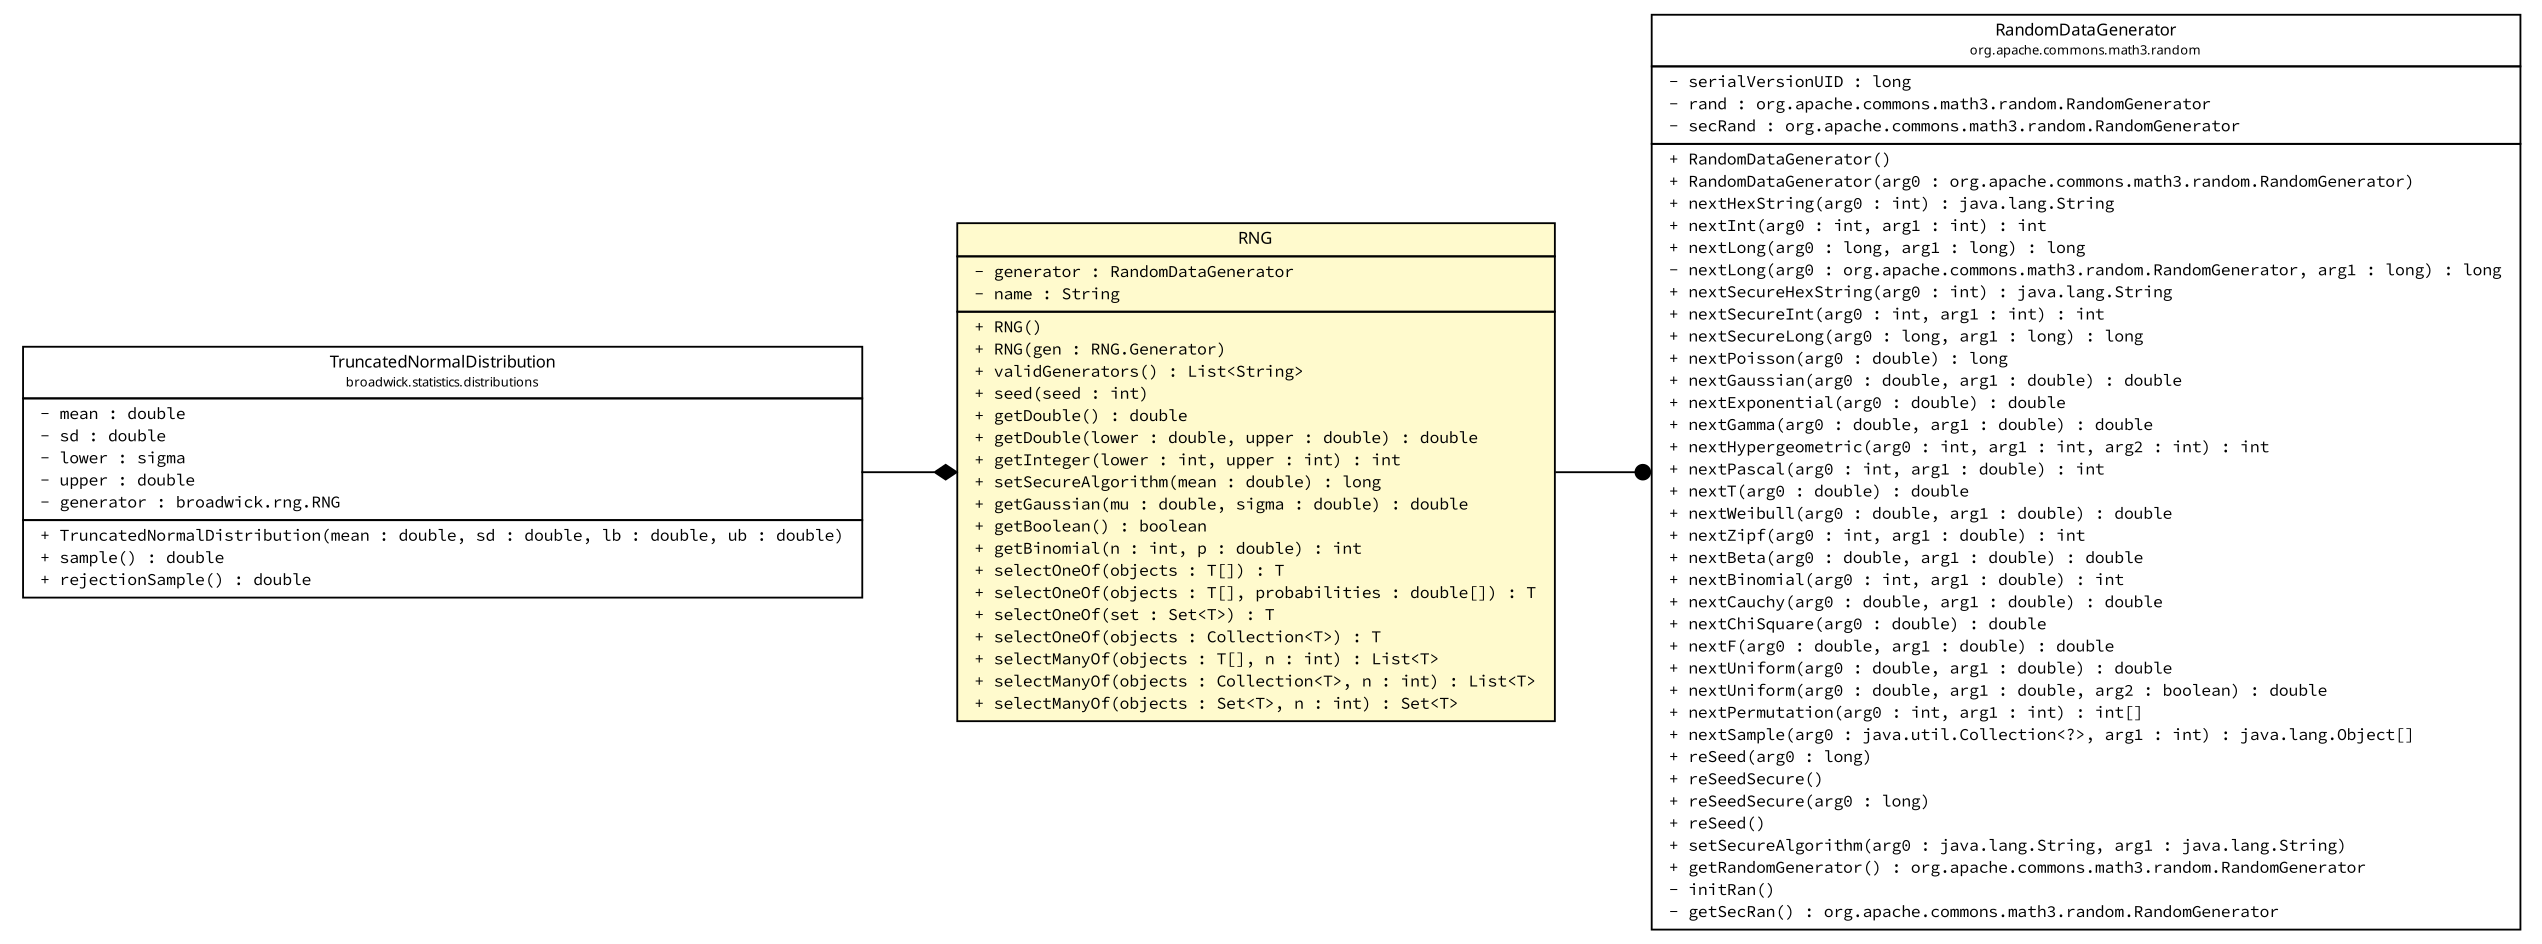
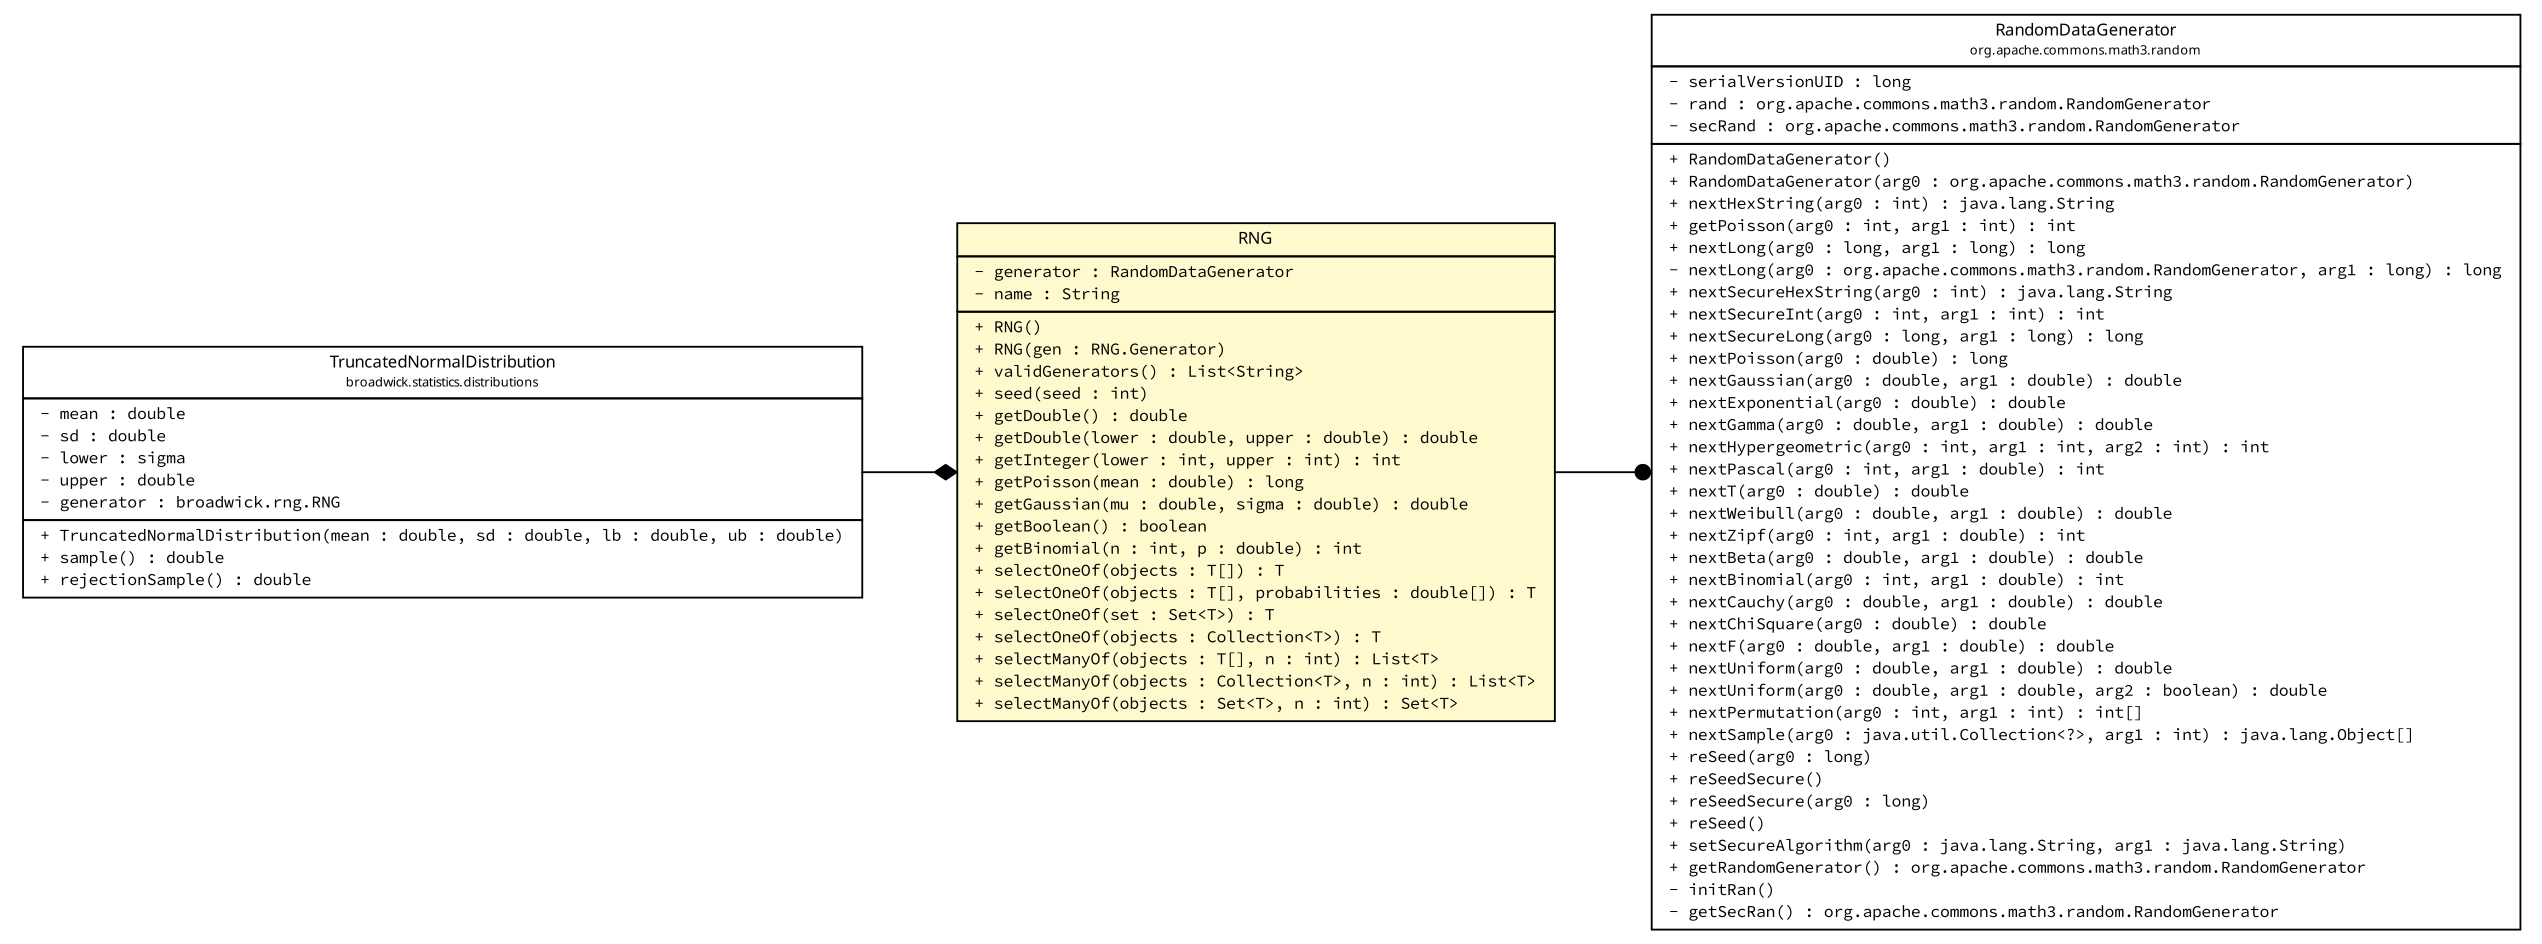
node "RandomDataGenerator": text "+ nextInt(arg0 : int, arg1 : int) : int" -> "+ getPoisson(arg0 : int, arg1 : int) : int"
node "RNG": text "+ setSecureAlgorithm(mean : double) : long" -> "+ getPoisson(mean : double) : long"
